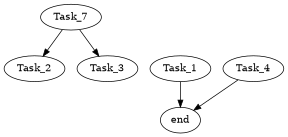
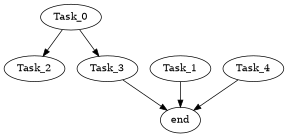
node "Task_7": label "Task_7" -> "Task_0"
edge "Task_3" -> "end": added
